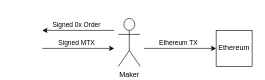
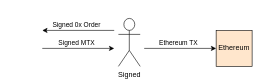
node "Ethereum": fillcolor #ffffff -> #ffe6cc
node "Maker": label "Maker" -> "Signed"
